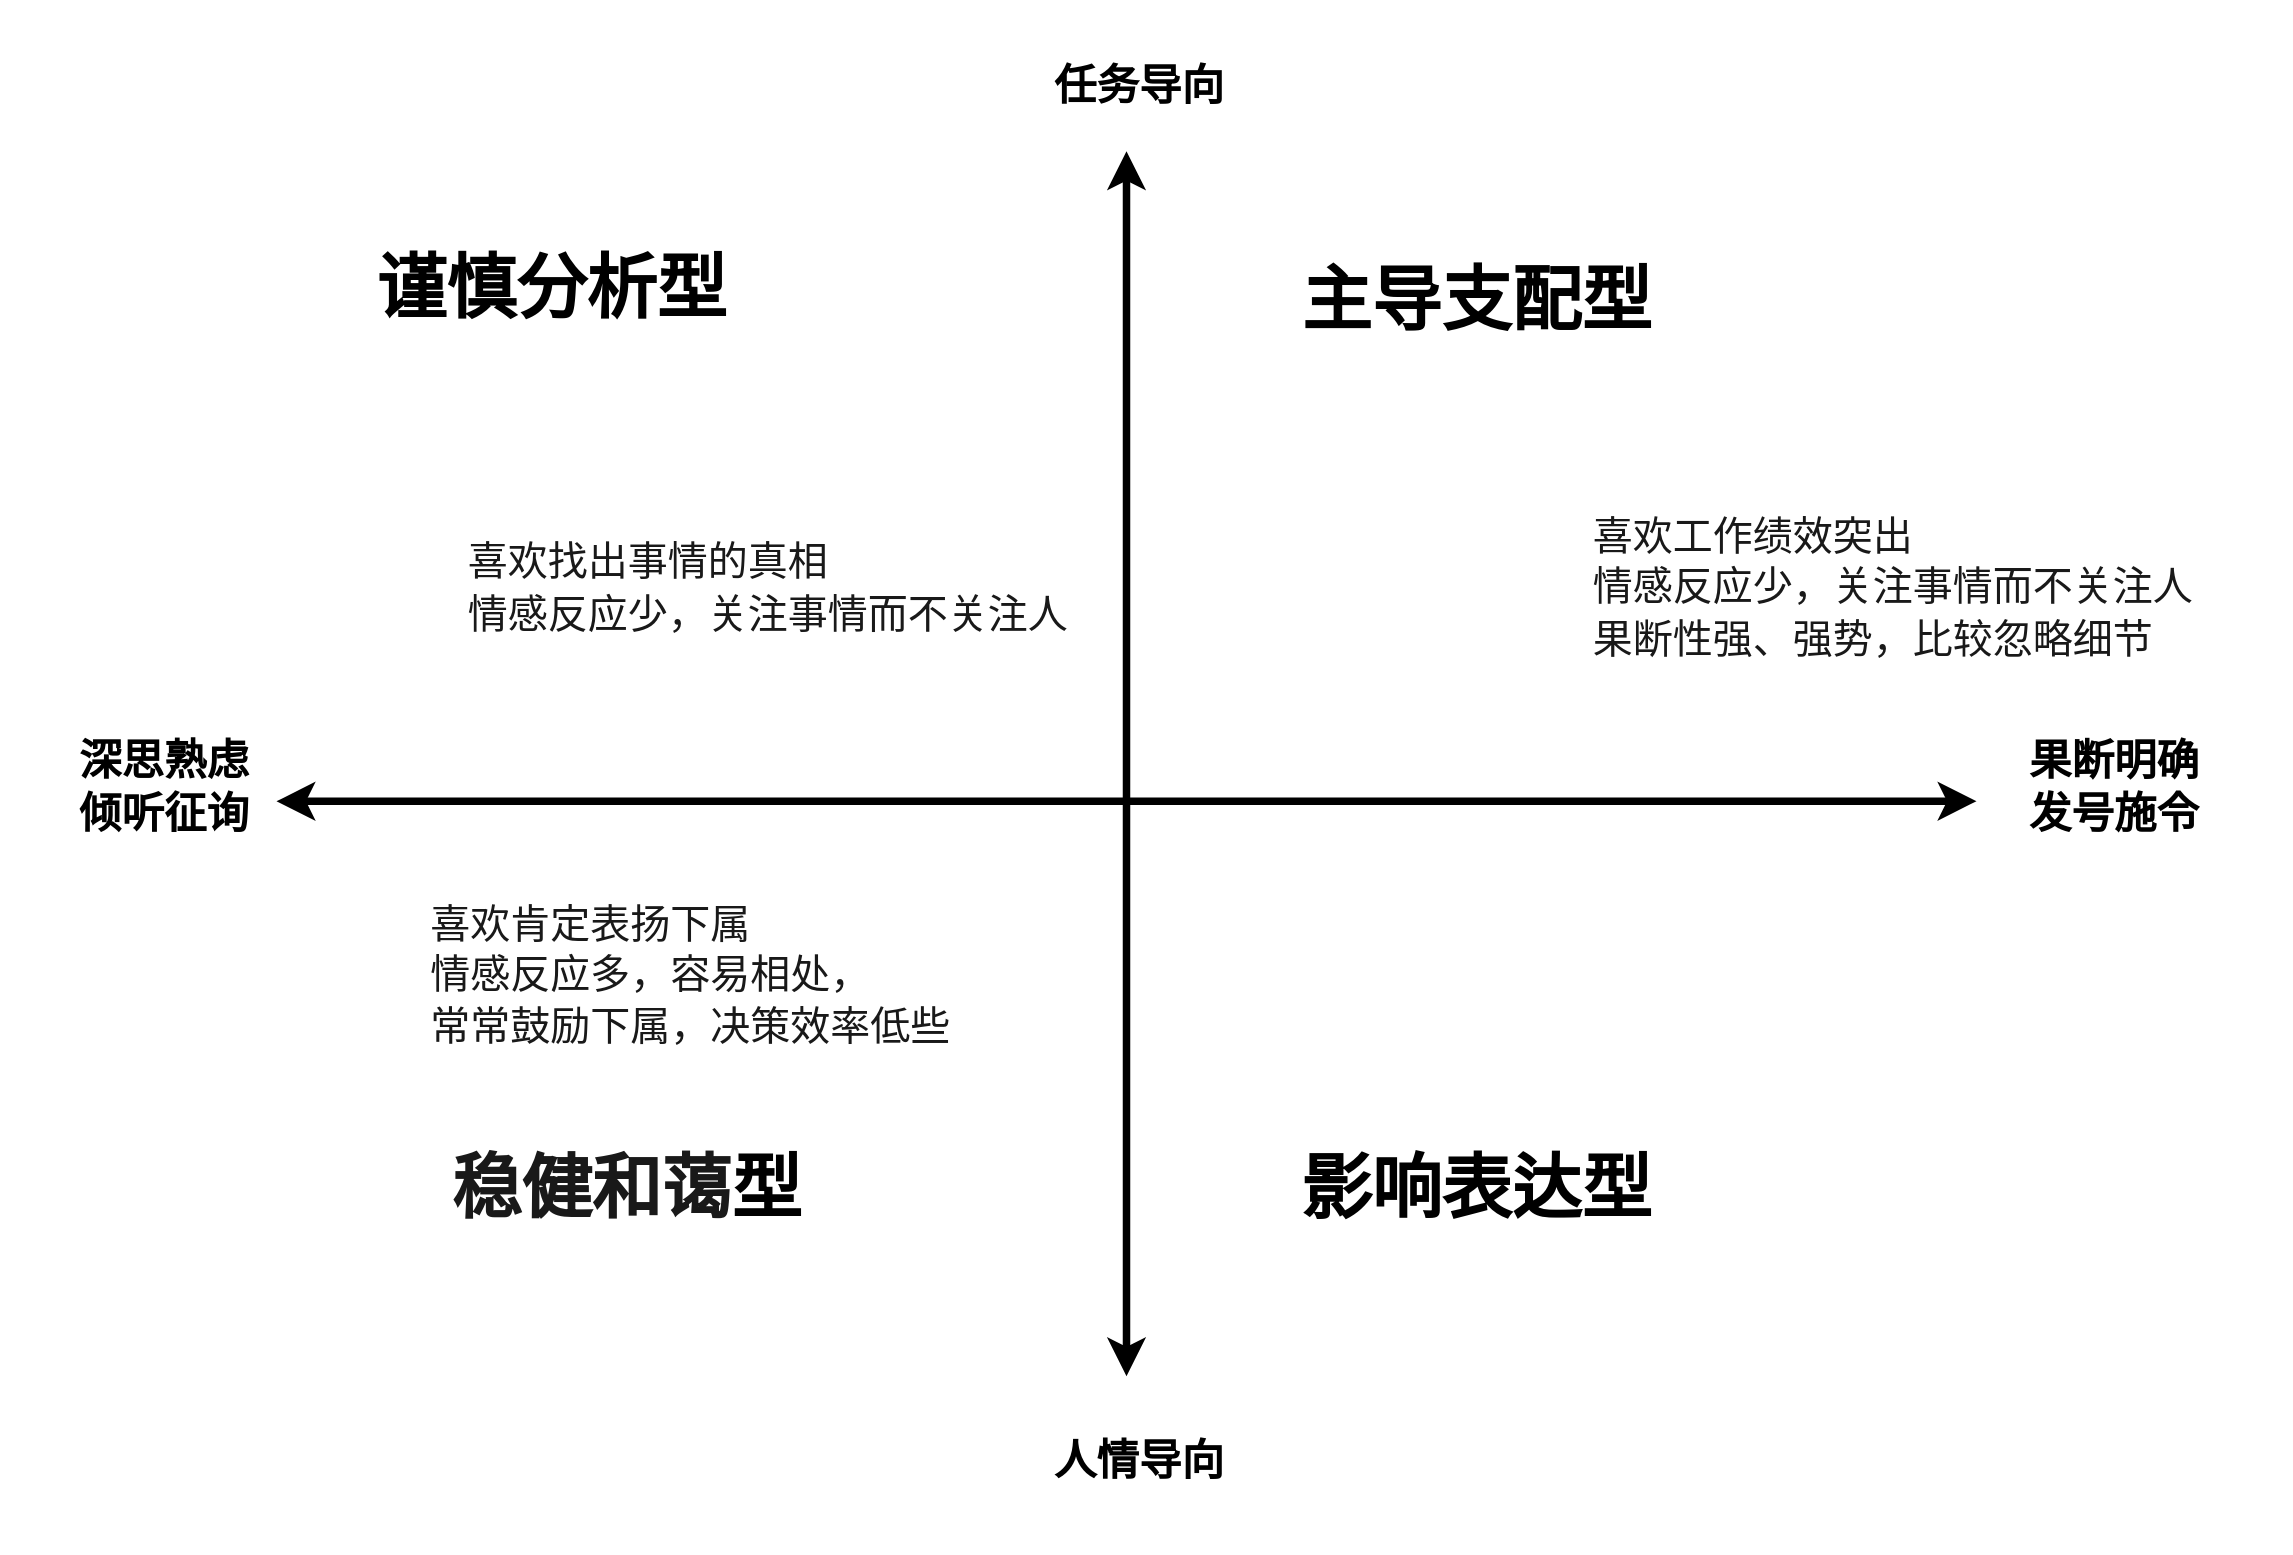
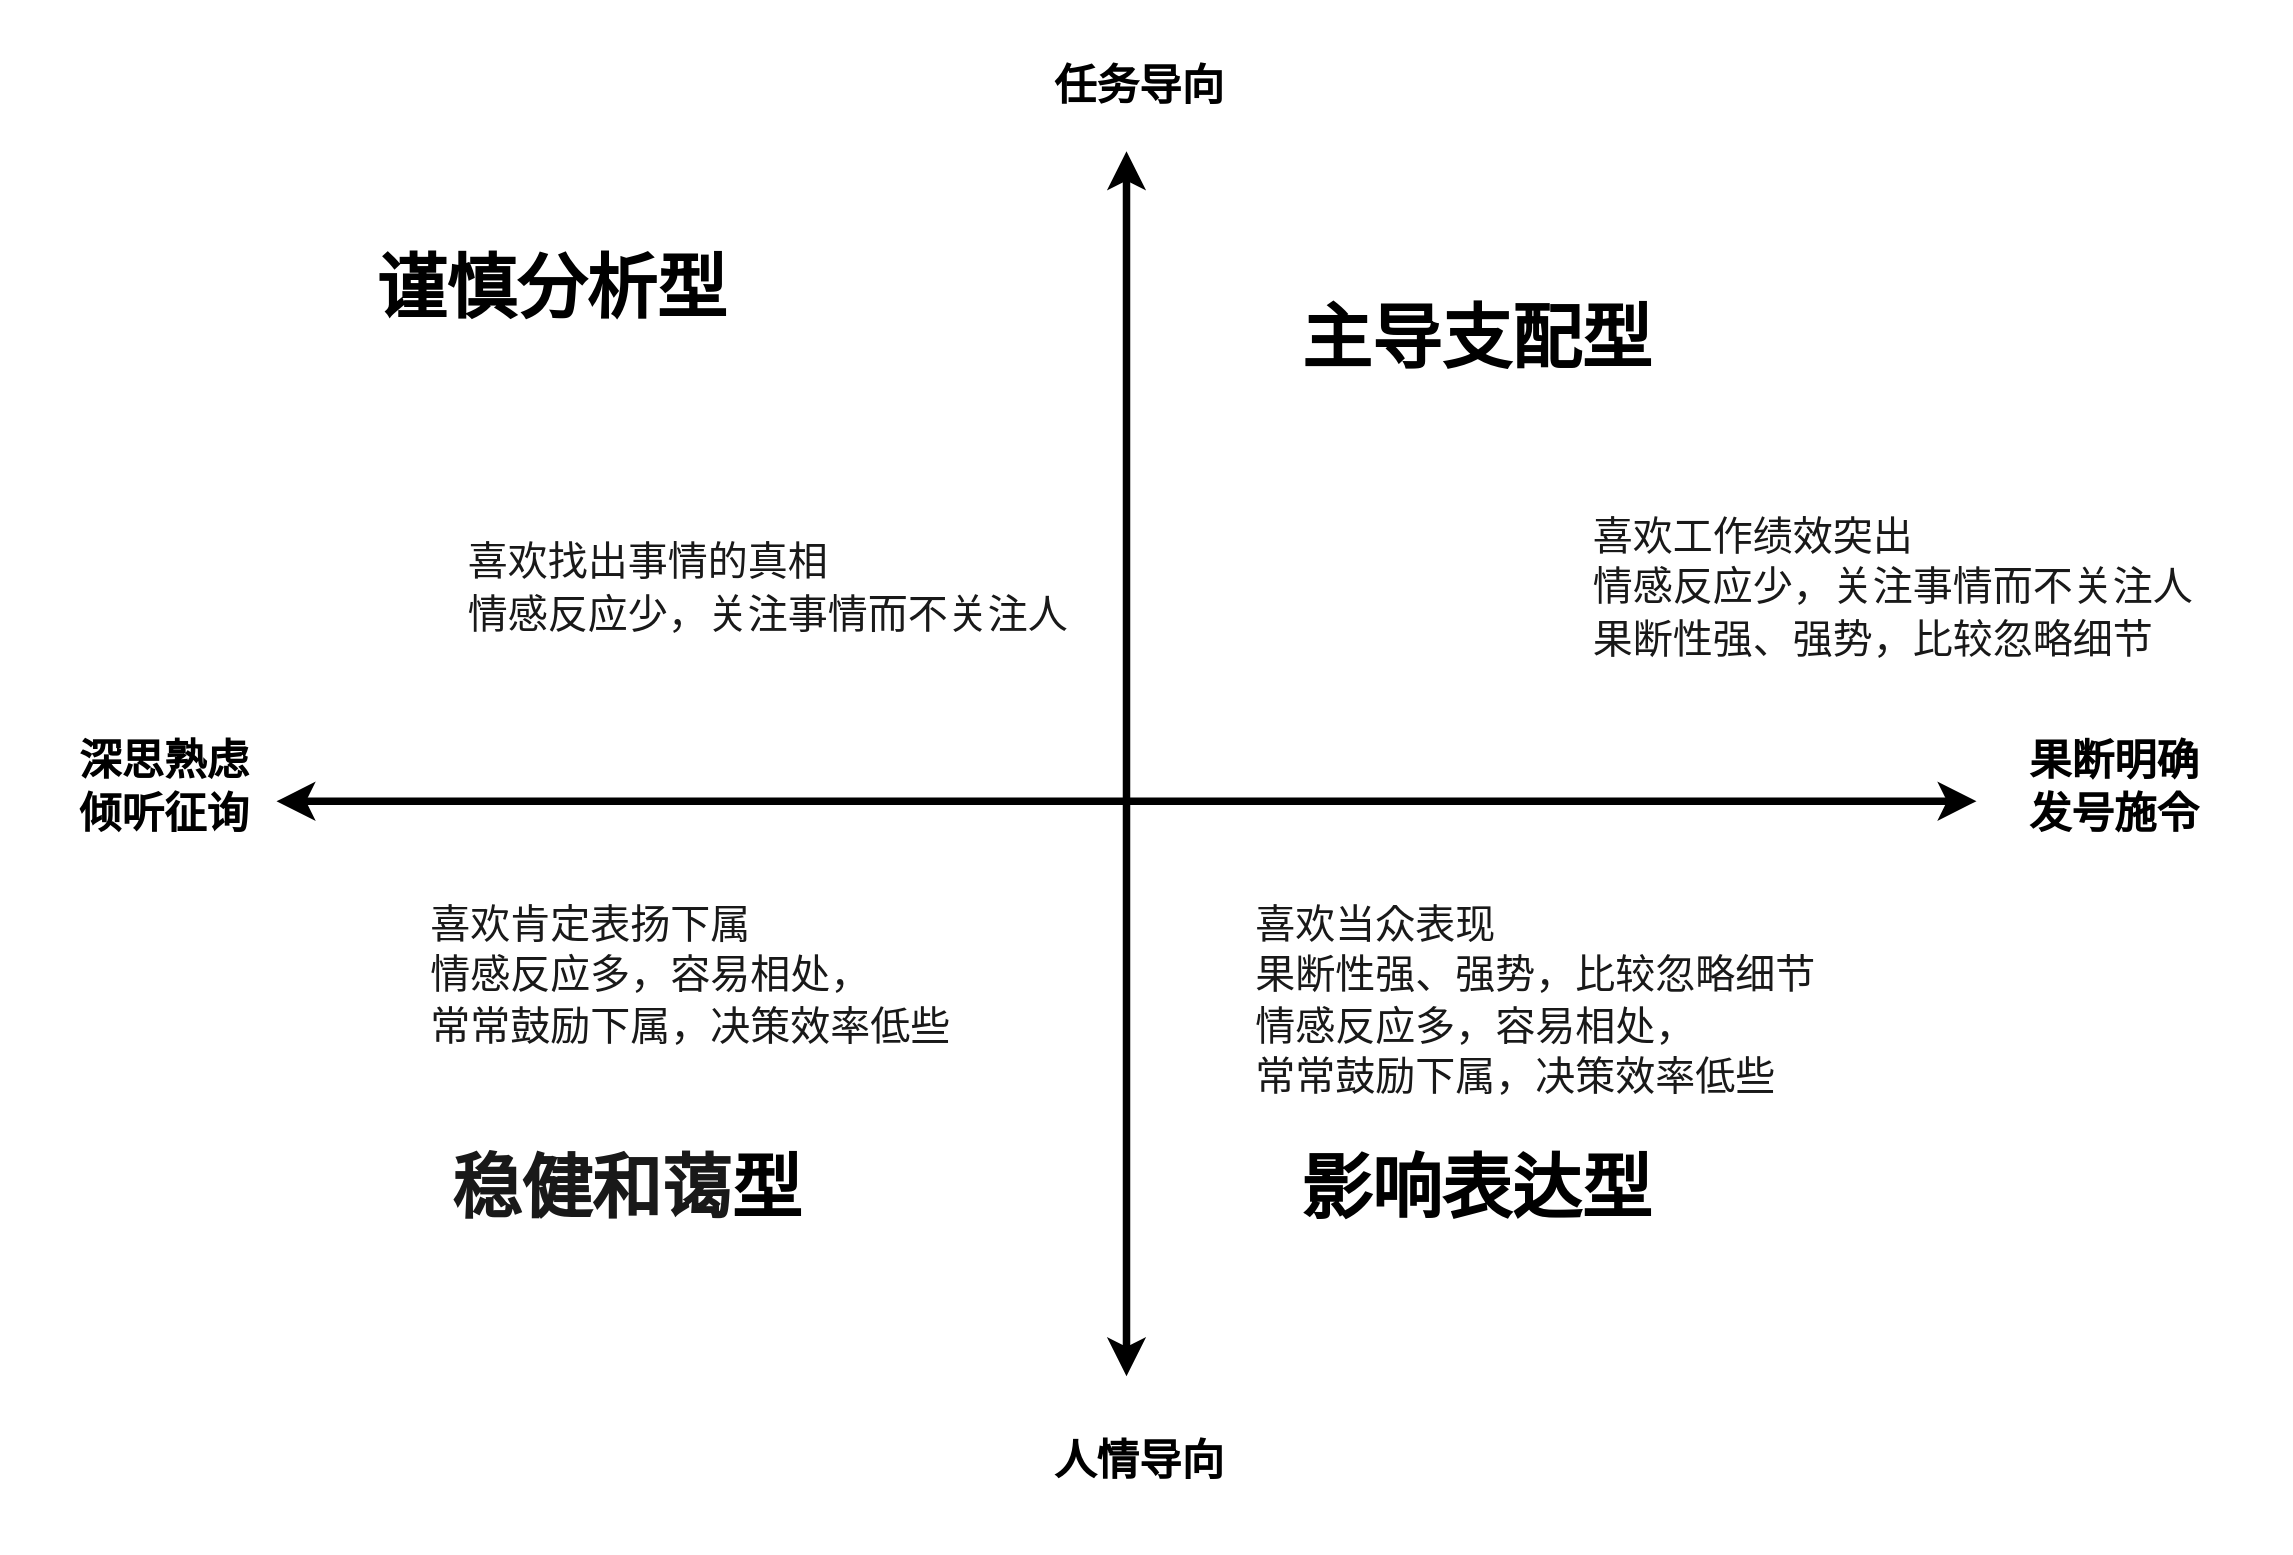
node "主导支配型": moved (1476, 301) -> (1476, 339)
node "喜欢当众表现 果断性强、强势，比较忽略细节 情感反应多，容易相处， 常常鼓励下属，决策效率低些": added
